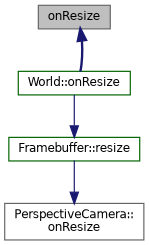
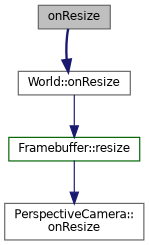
edge "World::onResize" -> "onResize": reversed
node "World::onResize": color darkgreen -> gray40
